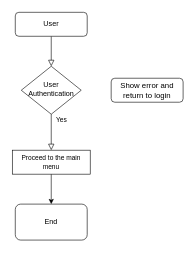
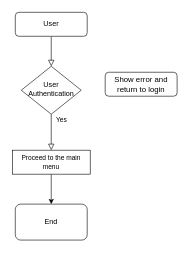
node "Show error and return to login": moved (147, 90) -> (141, 84)
